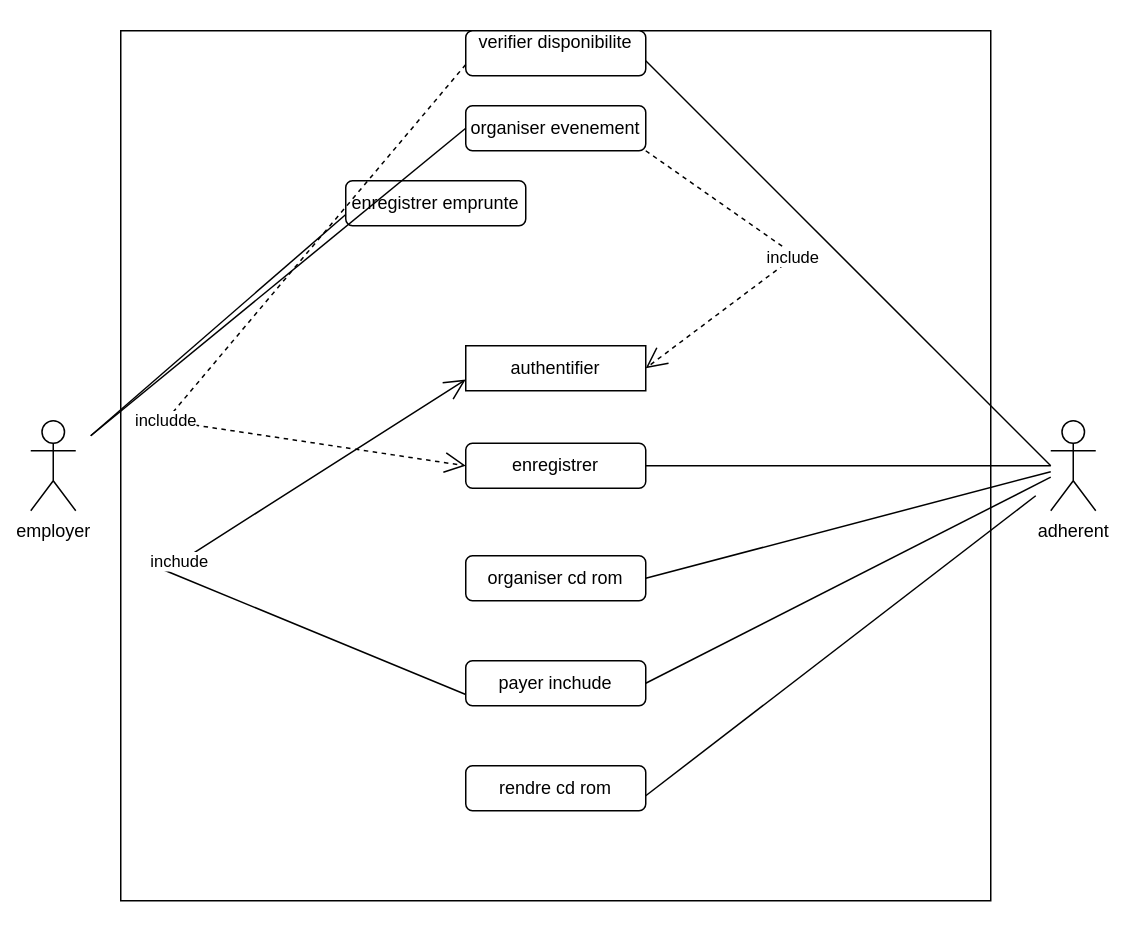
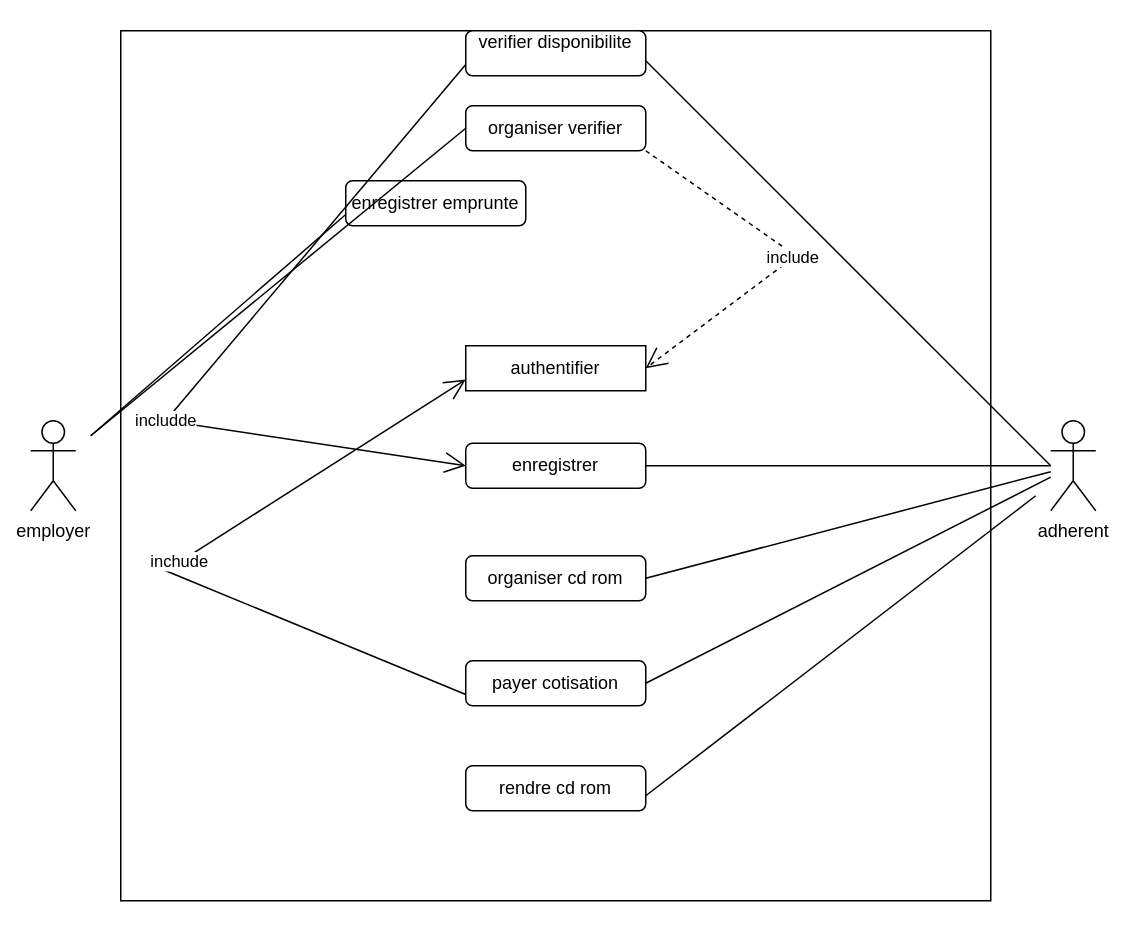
node "organiser evenement": label "organiser evenement" -> "organiser verifier"
edge "verifier disponibilite" -> "enregistrer": style dashed -> solid
node "payer inchude": label "payer inchude" -> "payer cotisation"
